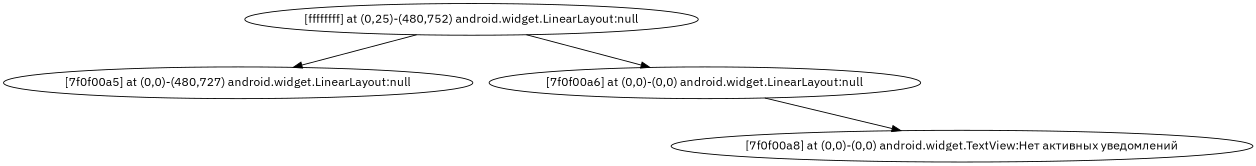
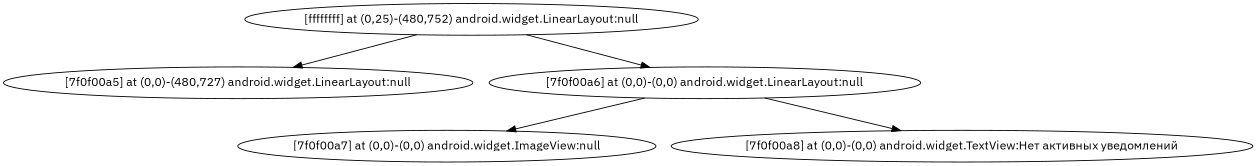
node "[7f0f00a7] at (0,0)-(0,0) android.widget.ImageView:null": added
